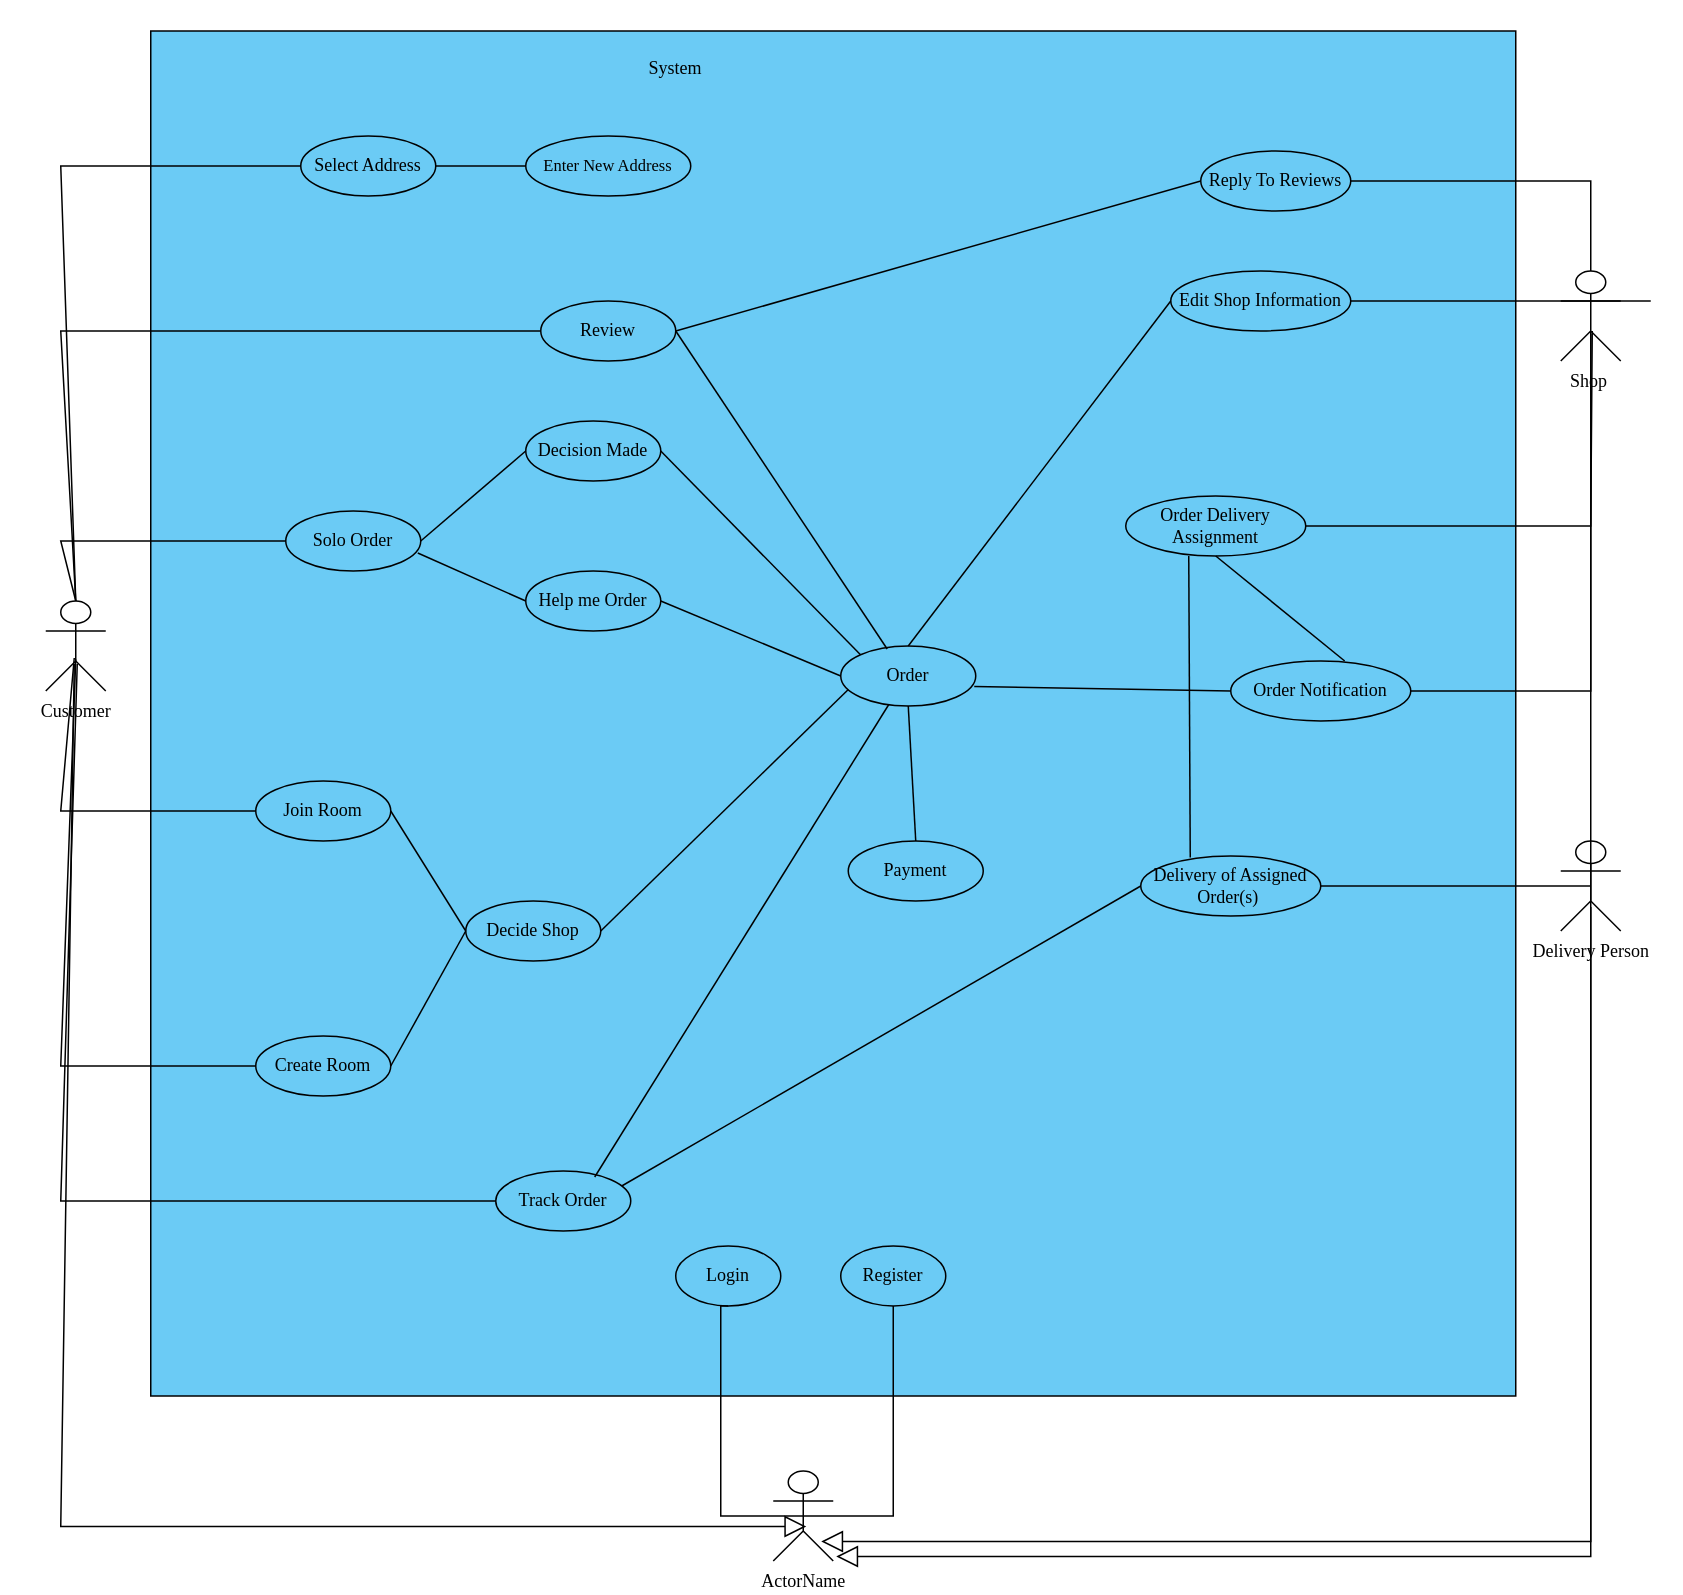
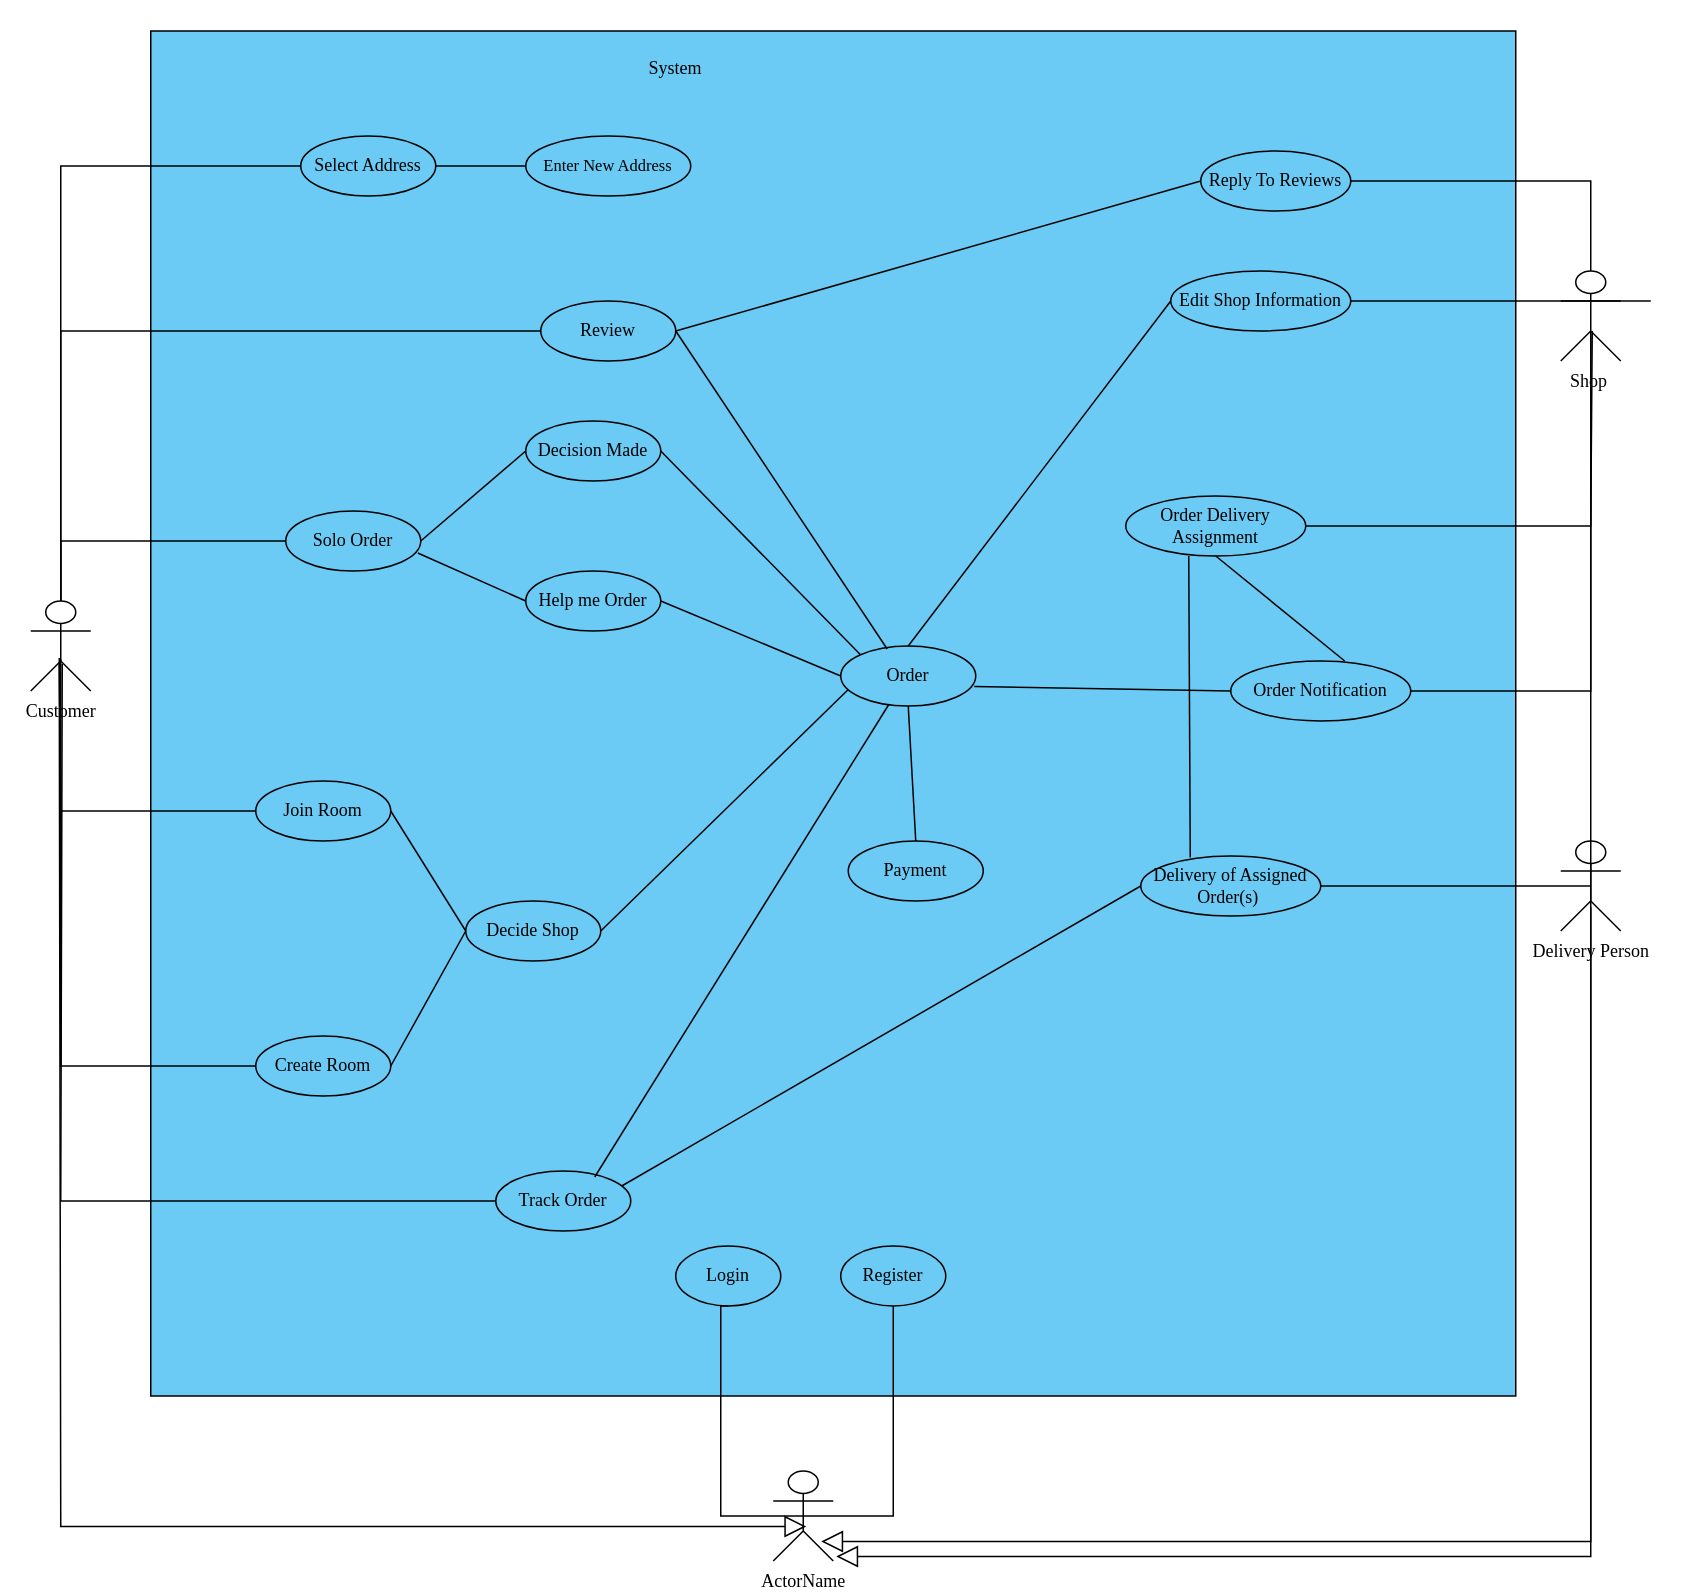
node "Customer": moved (76, 646) -> (61, 646)
